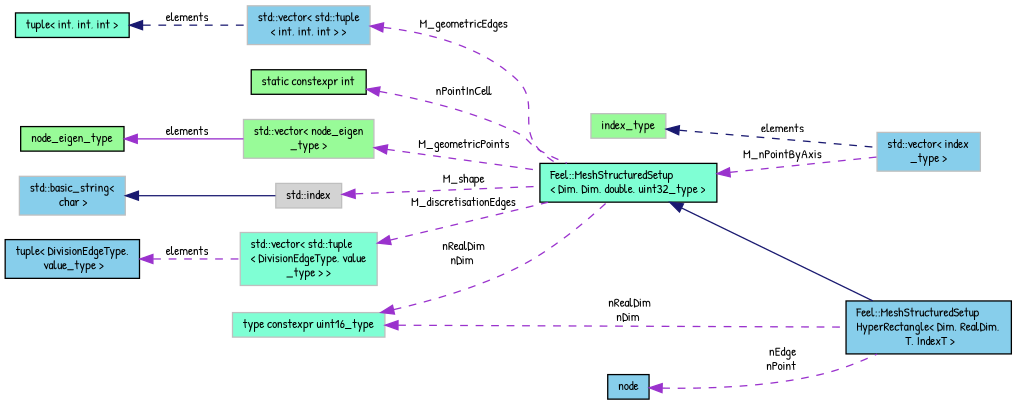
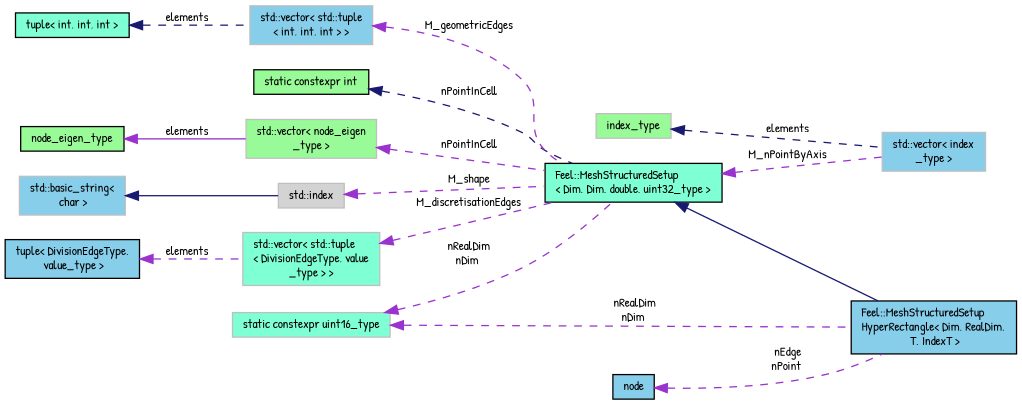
edge "Feel::MeshStructuredSetup < Dim, Dim, double, uint32_type >" -> "static constexpr int": color darkorchid3 -> midnightblue
edge "Feel::MeshStructuredSetup < Dim, Dim, double, uint32_type >" -> "std::vector< node_eigen _type >": label " M_geometricPoints" -> " nPointInCell"
node "type constexpr uint16_type": label "type constexpr uint16_type" -> "static constexpr uint16_type"
